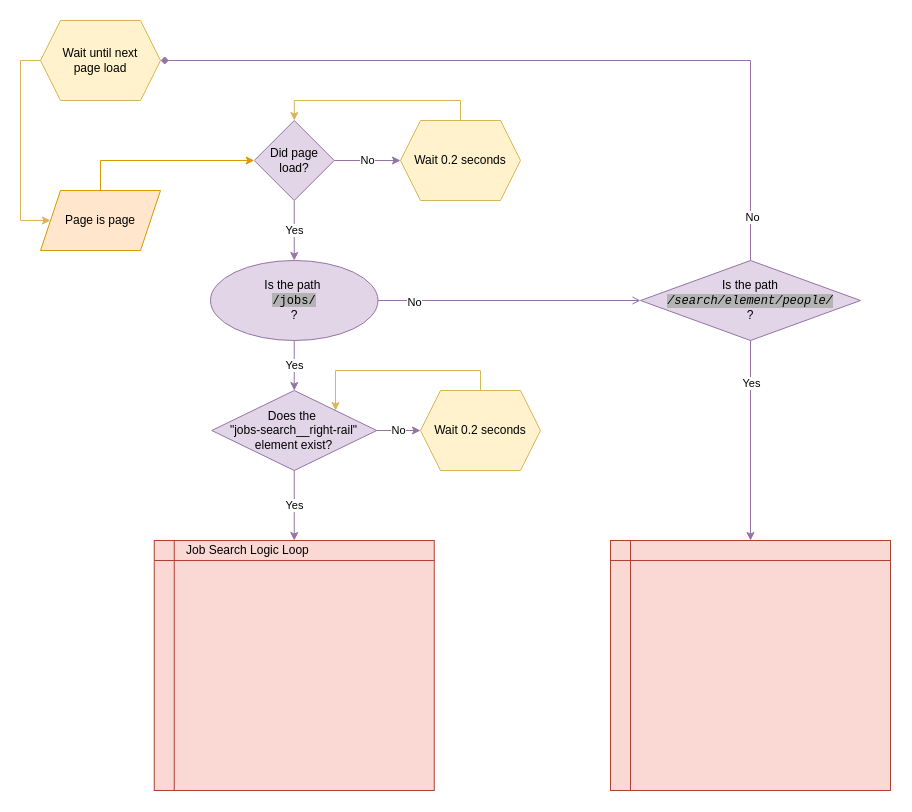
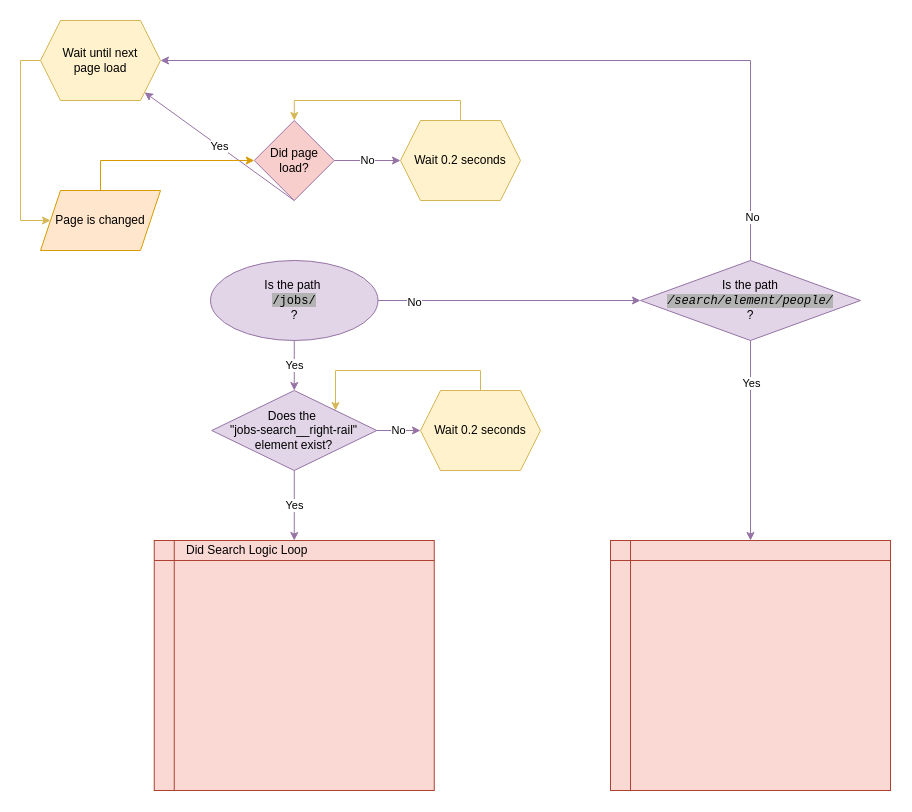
edge "Is the path /search/element/people/ ?" -> "Wait until next page load": arrowhead diamond -> classic
node "Did page load?": fillcolor #e1d5e7 -> #f8cecc
node "Page is page": label "Page is page" -> "Page is changed"
edge "Did page load?" -> "Is the path /jobs/ ?": now "Did page load?" -> "Wait until next page load"
edge "Is the path /jobs/ ?" -> "Is the path /search/element/people/ ?": arrowhead open -> classic
node "Job Search Logic Loop": label "Job Search Logic Loop" -> "Did Search Logic Loop"
